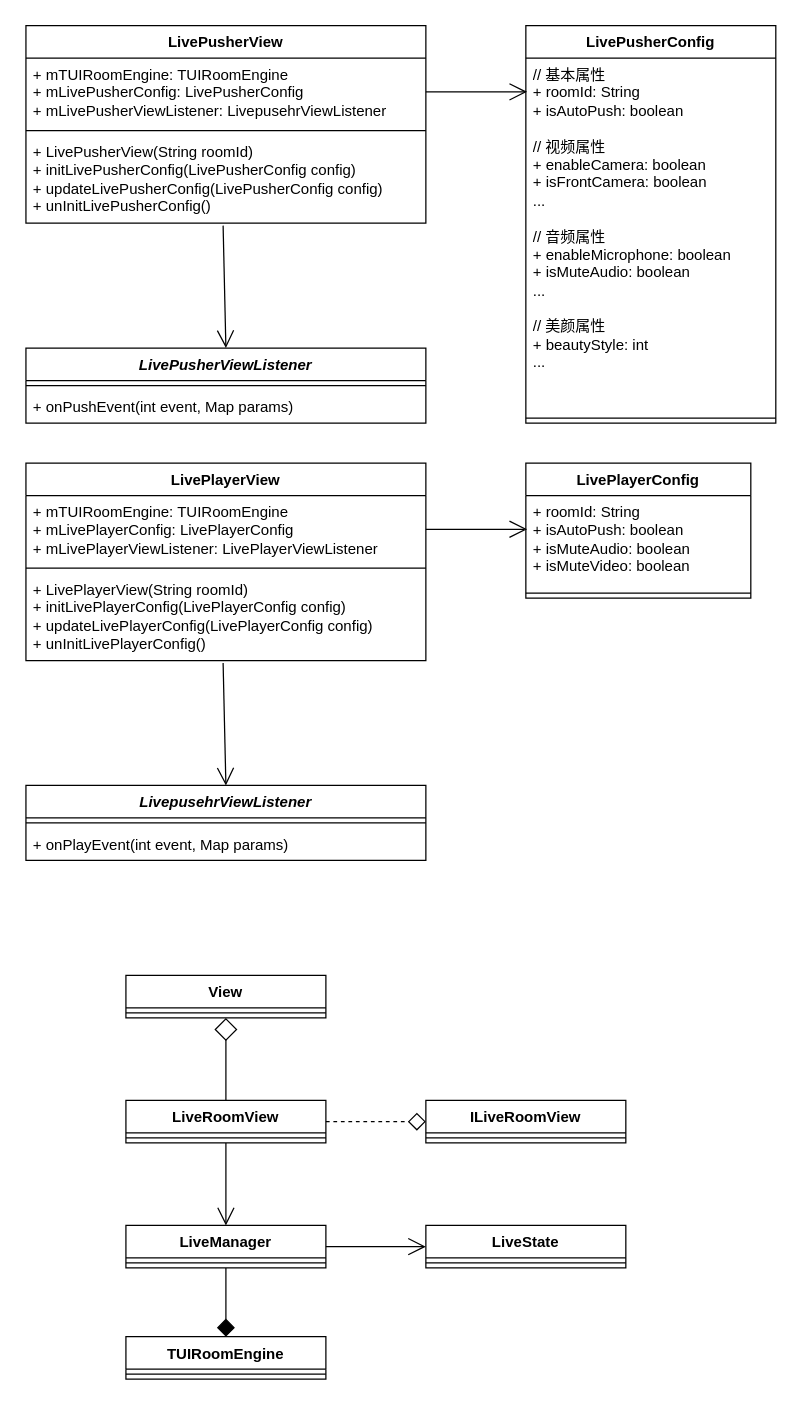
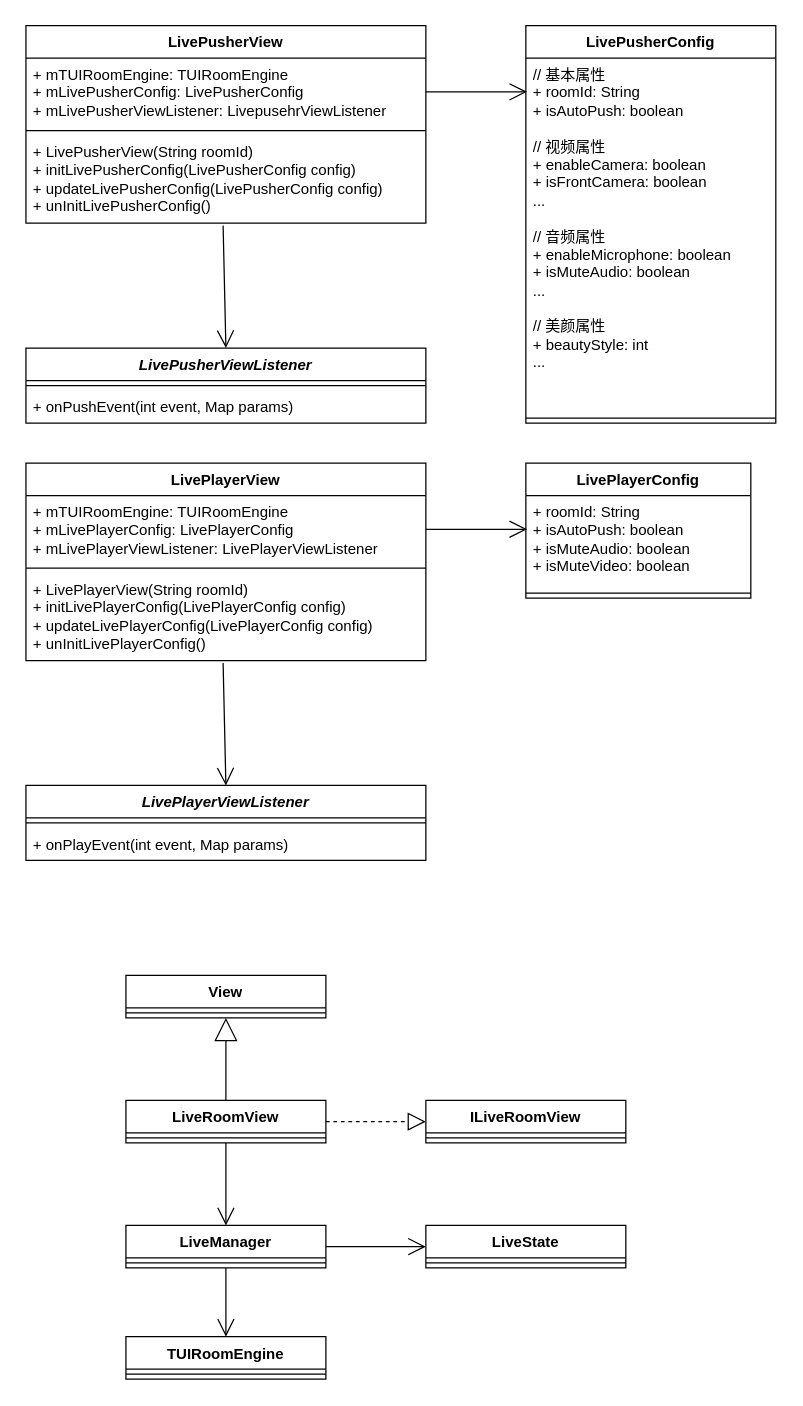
node "LivepusehrViewListener": label "LivepusehrViewListener" -> "LivePlayerViewListener"
edge "LiveRoomView" -> "View": arrowhead diamond -> block
edge "LiveRoomView" -> "ILiveRoomView": arrowhead diamond -> block
edge "LiveManager" -> "TUIRoomEngine": arrowhead diamond -> open
